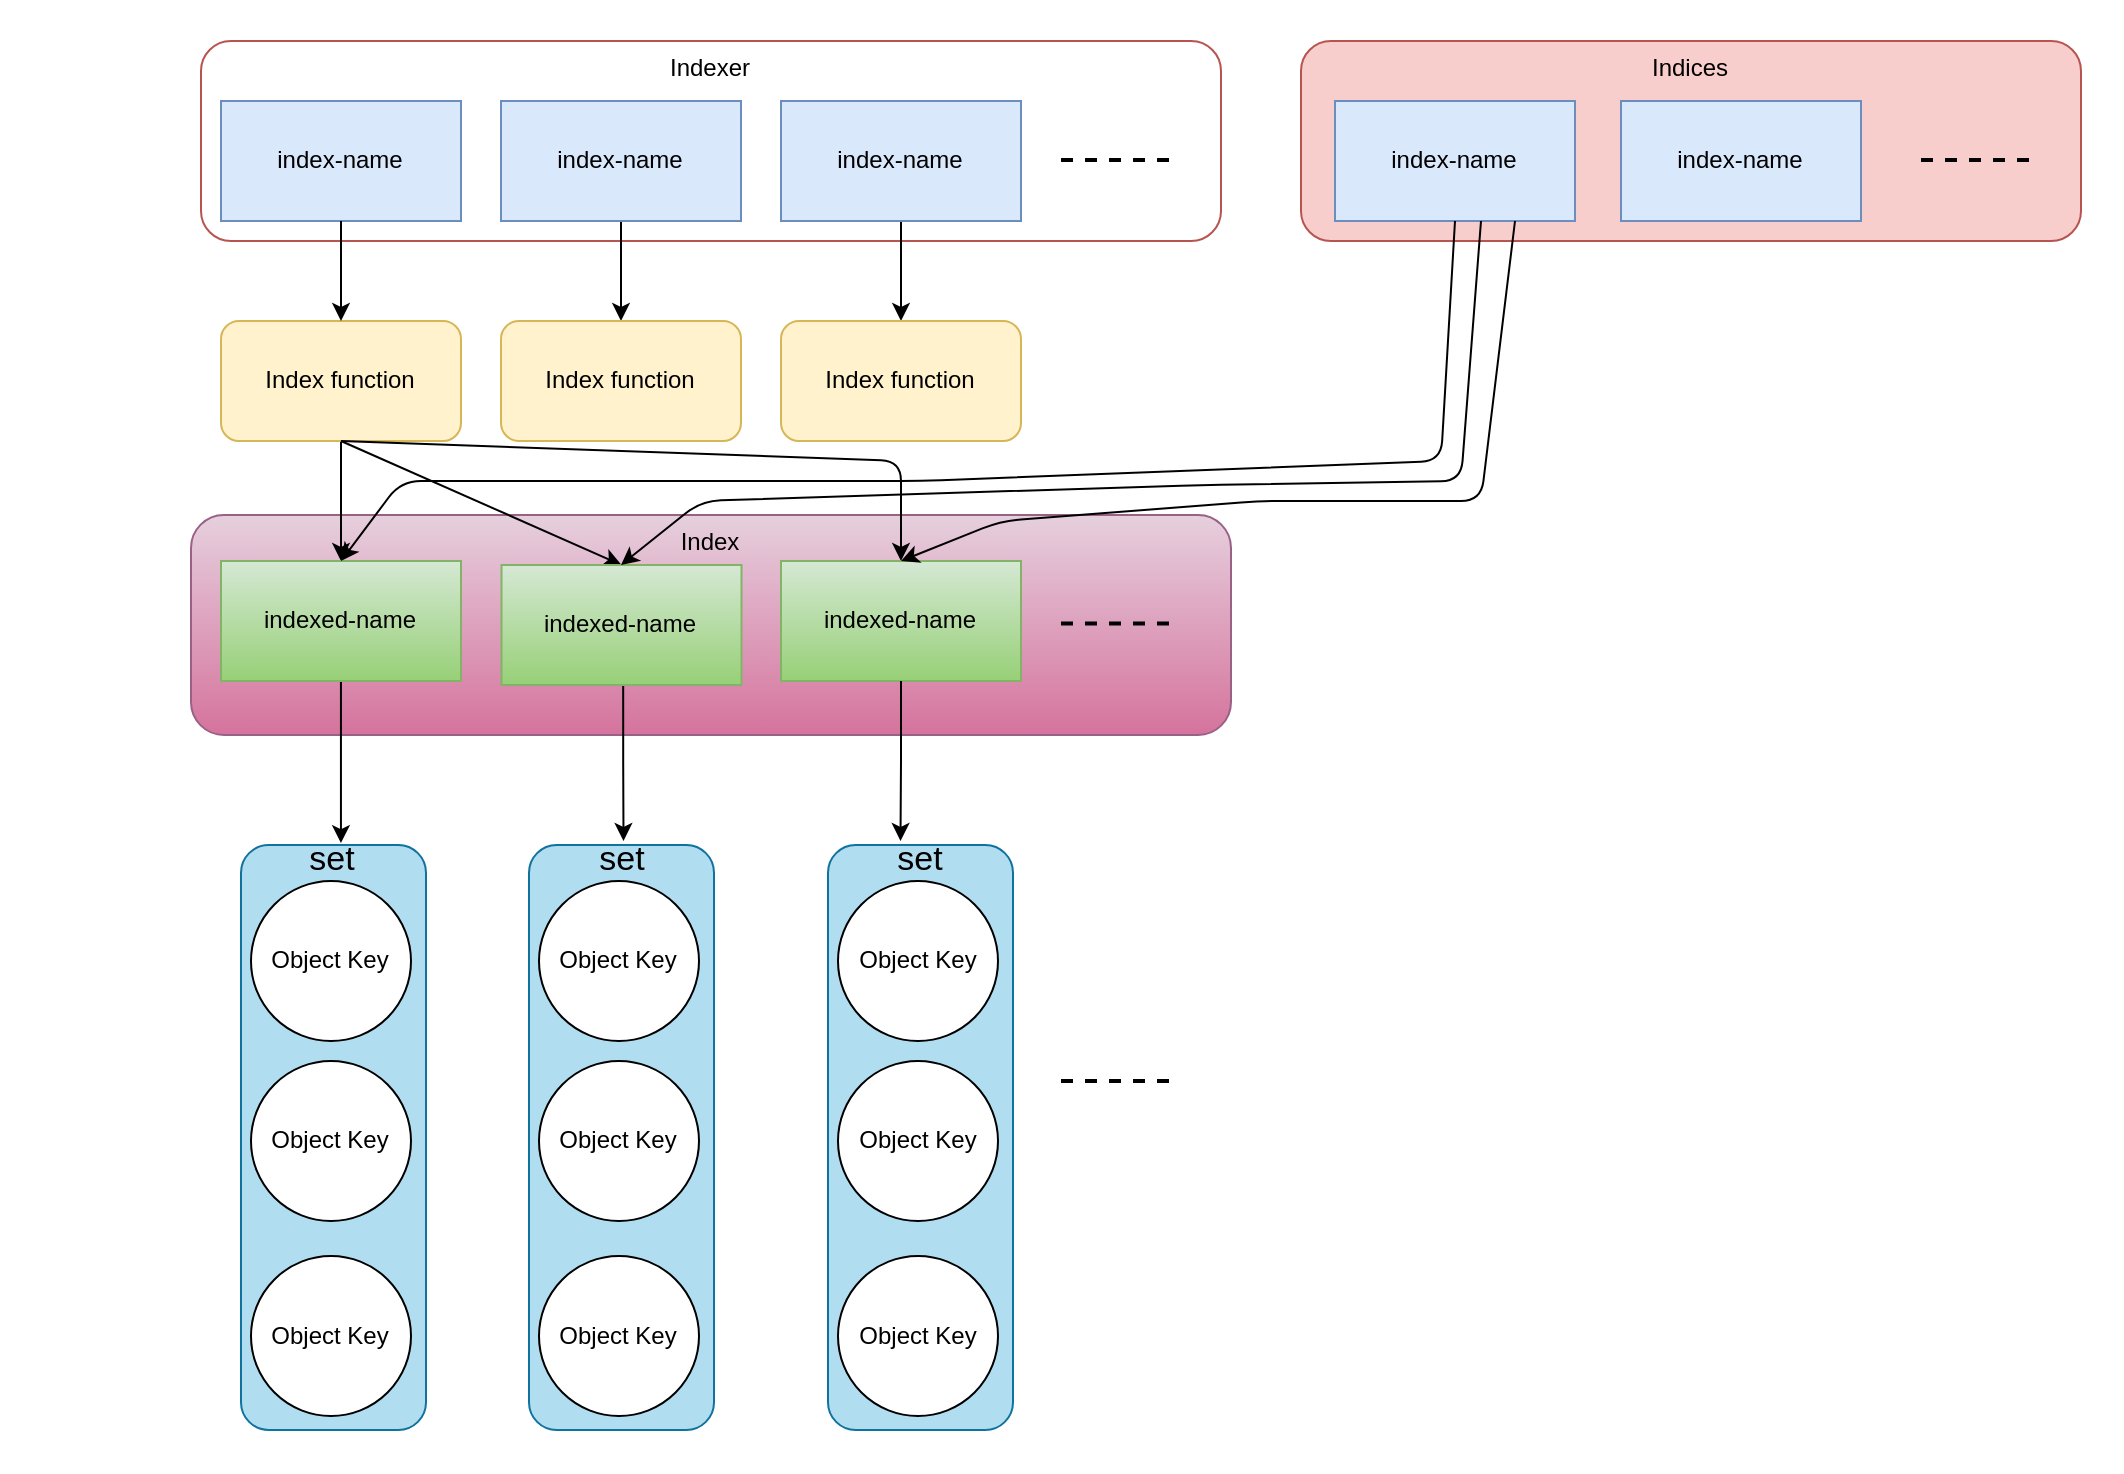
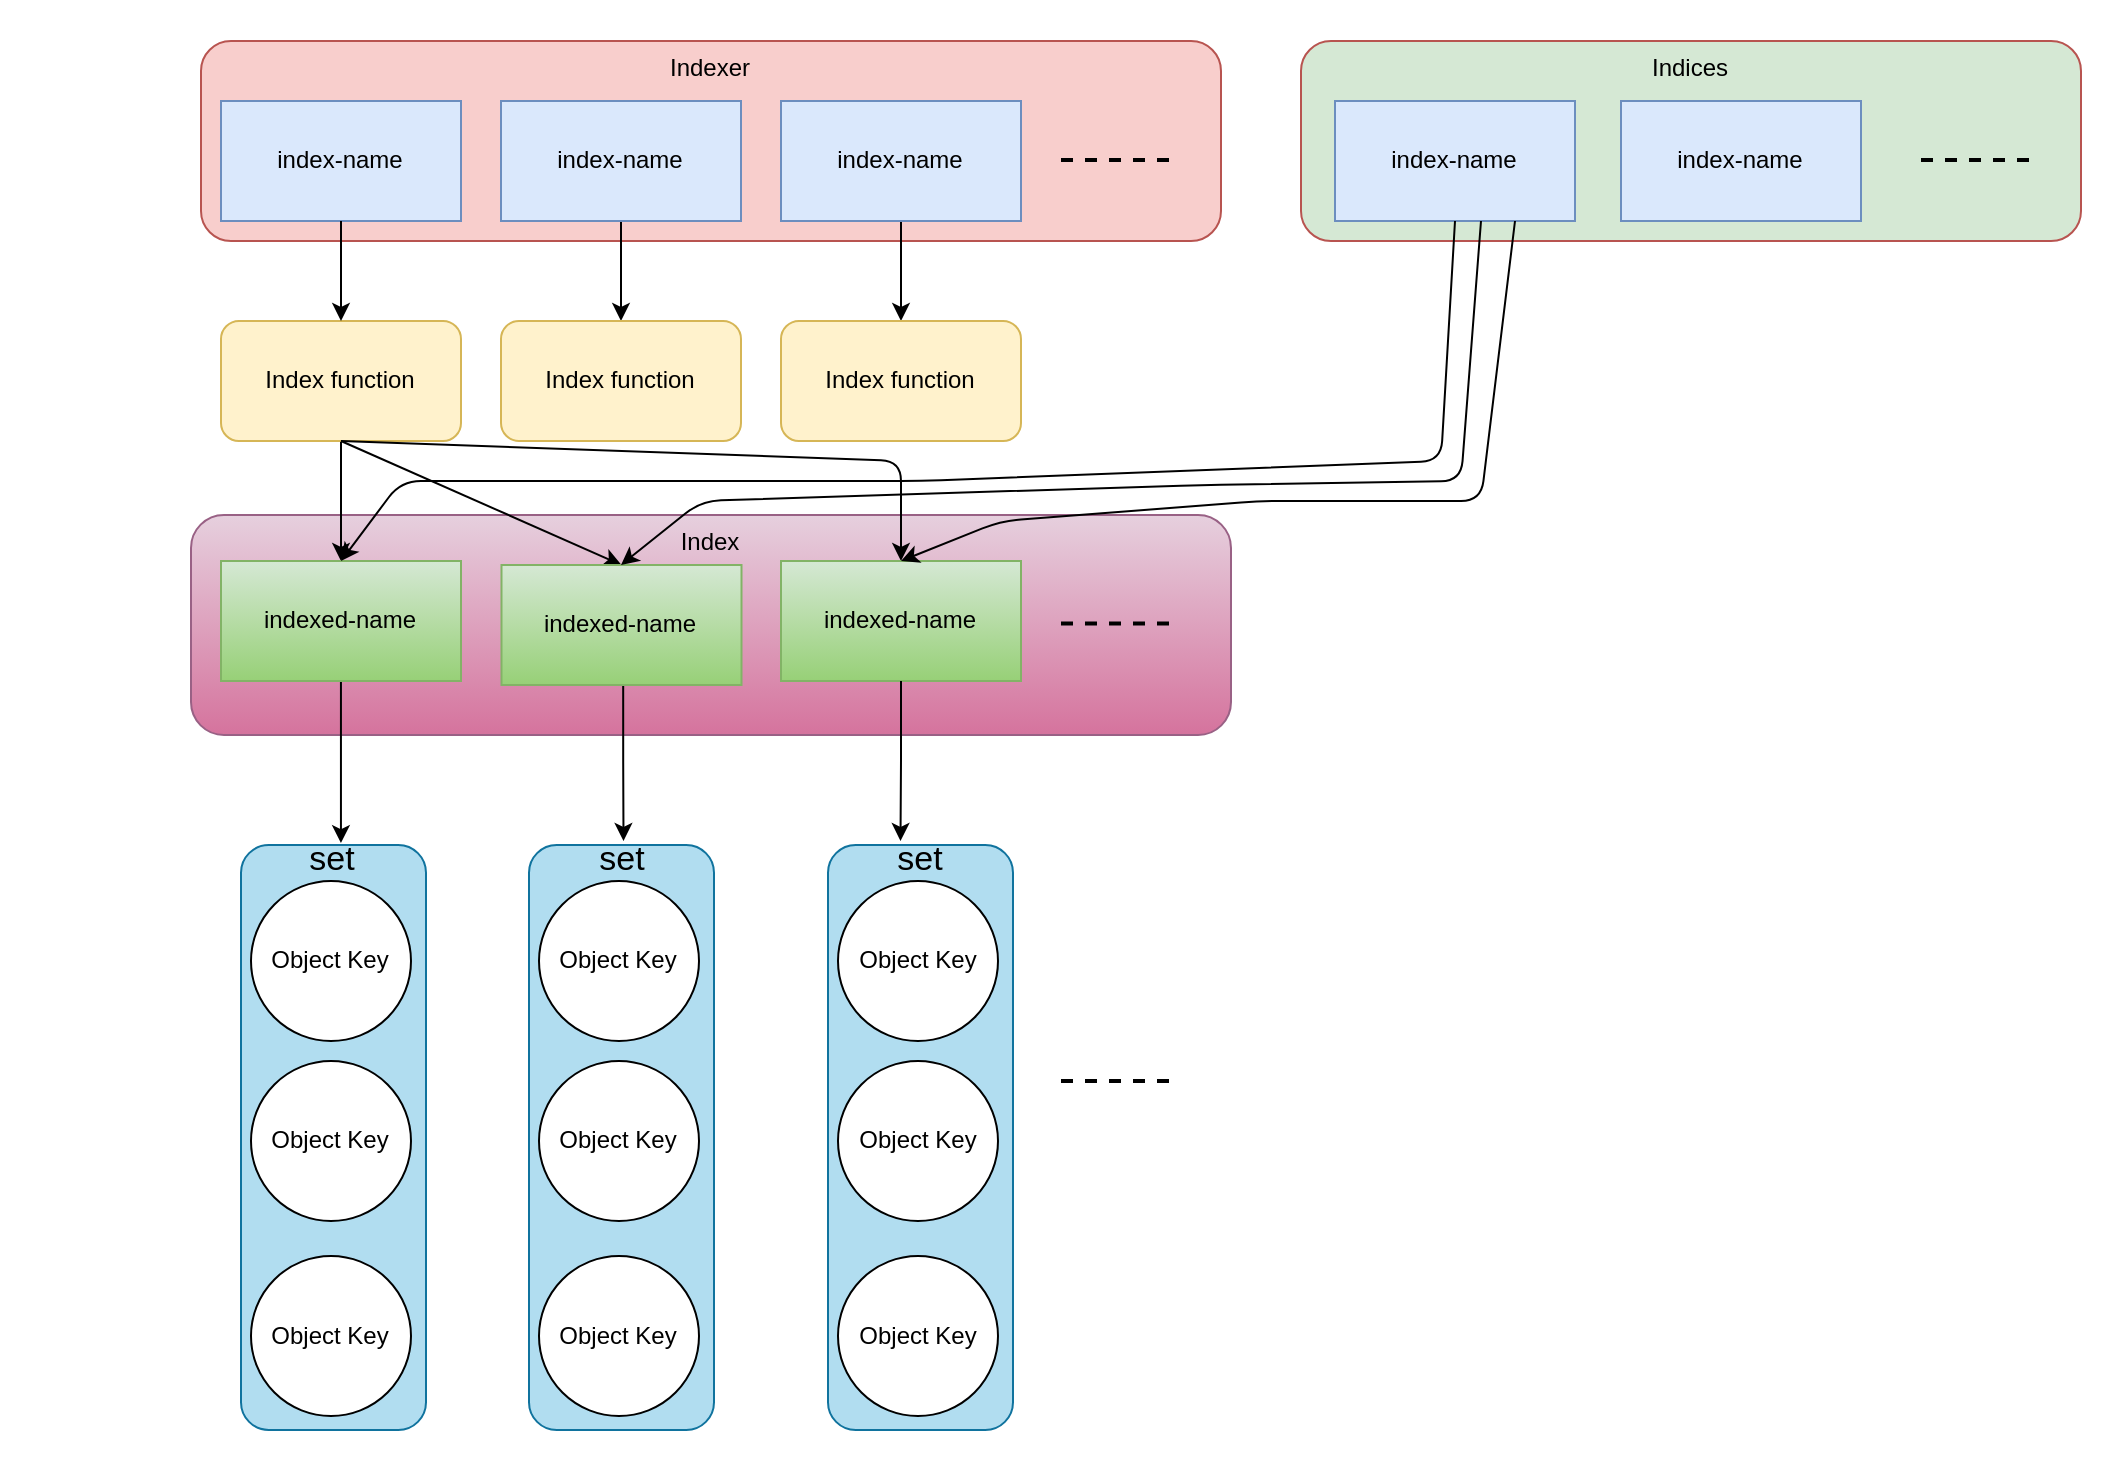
node "Indexer": fillcolor #ffffff -> #f8cecc
node "Indices": fillcolor #f8cecc -> #d5e8d4
